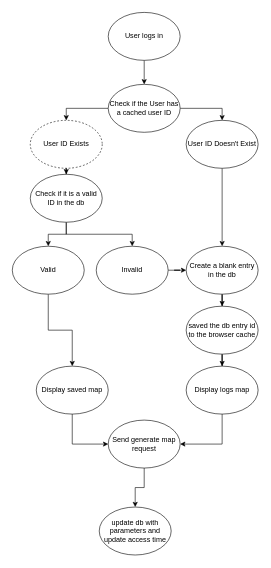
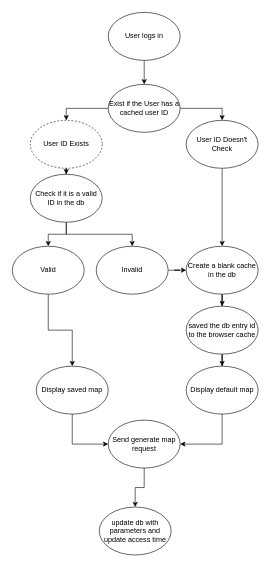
node "Check if the User has a cached user ID": label "Check if the User has a cached user ID" -> "Exist if the User has a cached user ID"
node "User ID Doesn't Exist": label "User ID Doesn't Exist" -> "User ID Doesn't Check"
node "Create a blank entry in the db": label "Create a blank entry in the db" -> "Create a blank cache in the db"
node "Display logs map": label "Display logs map" -> "Display default map"
